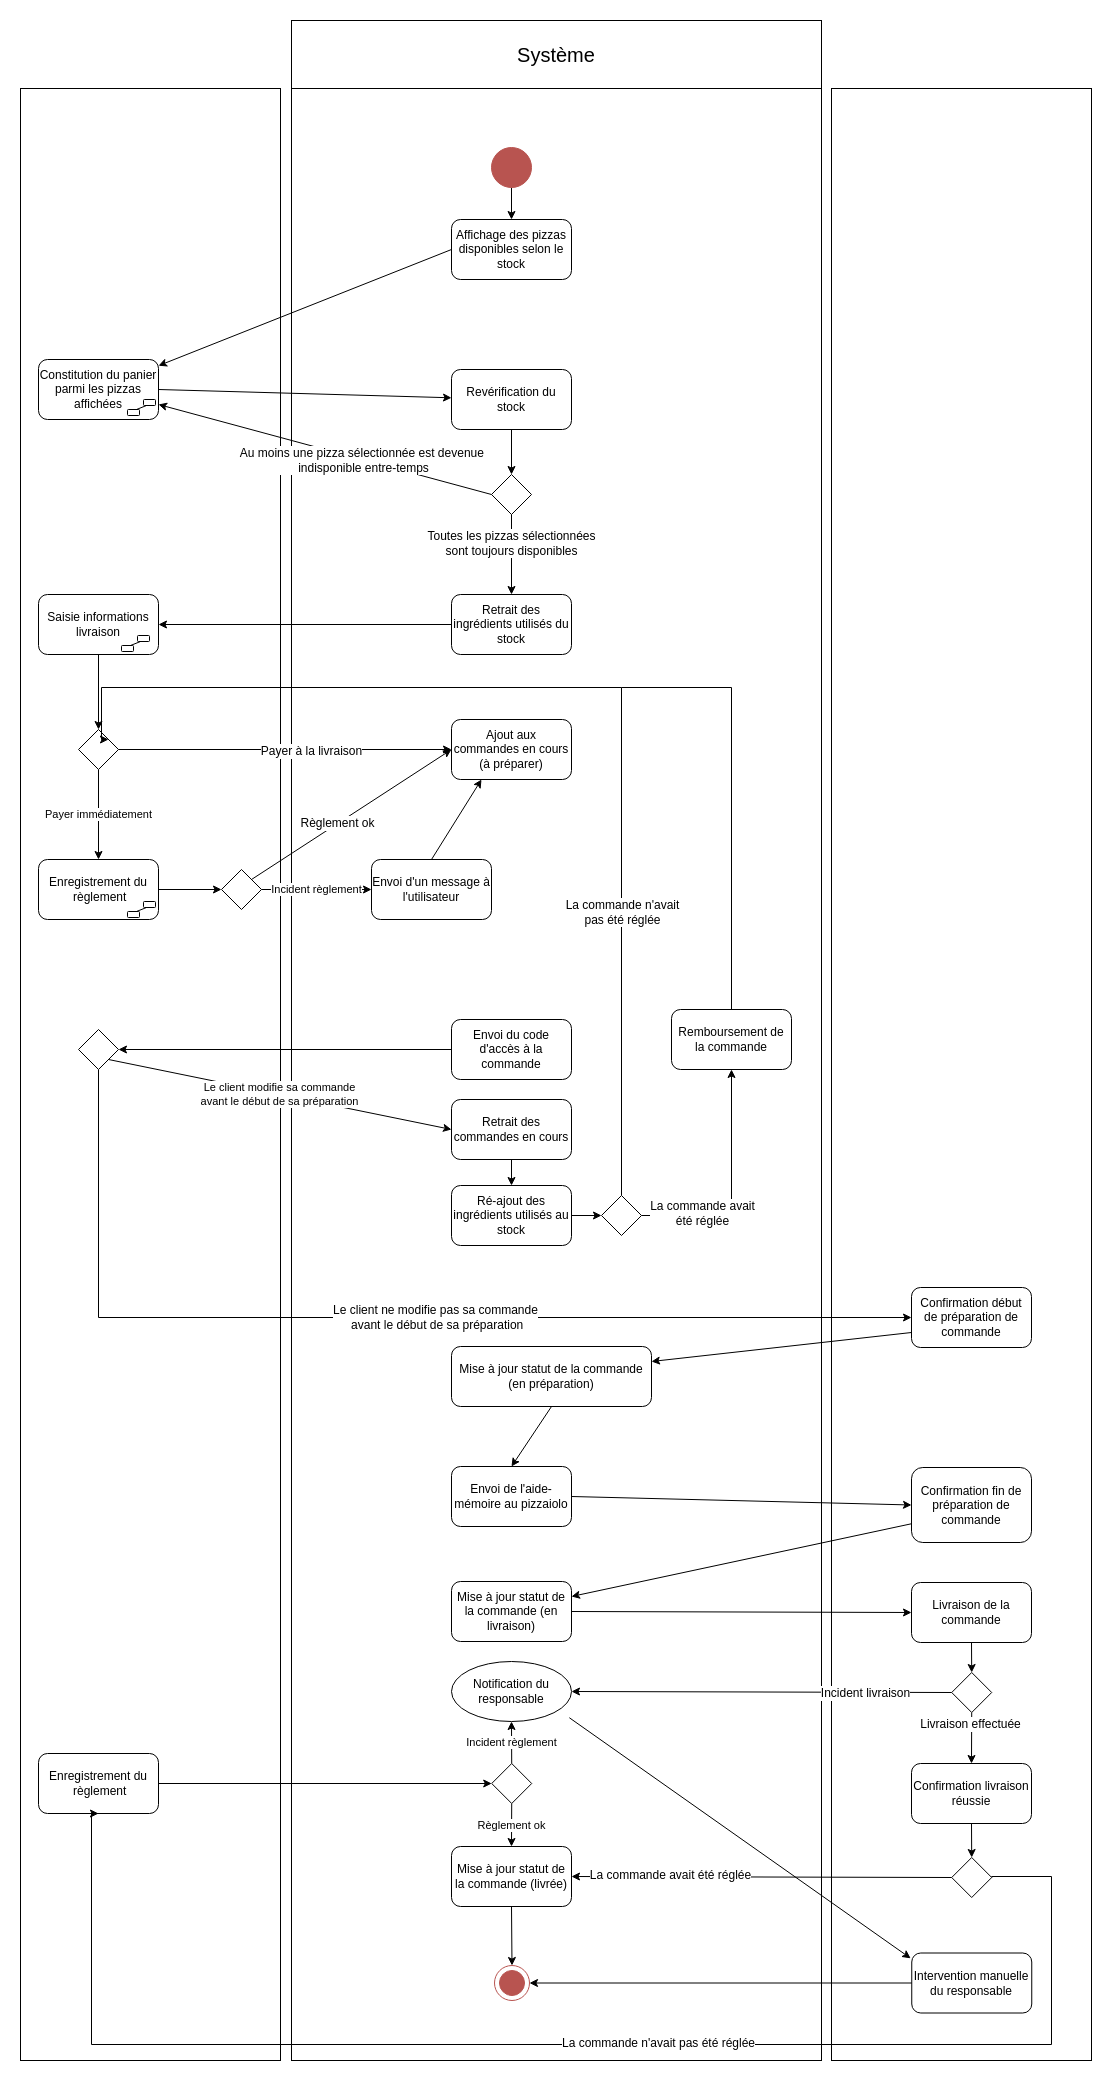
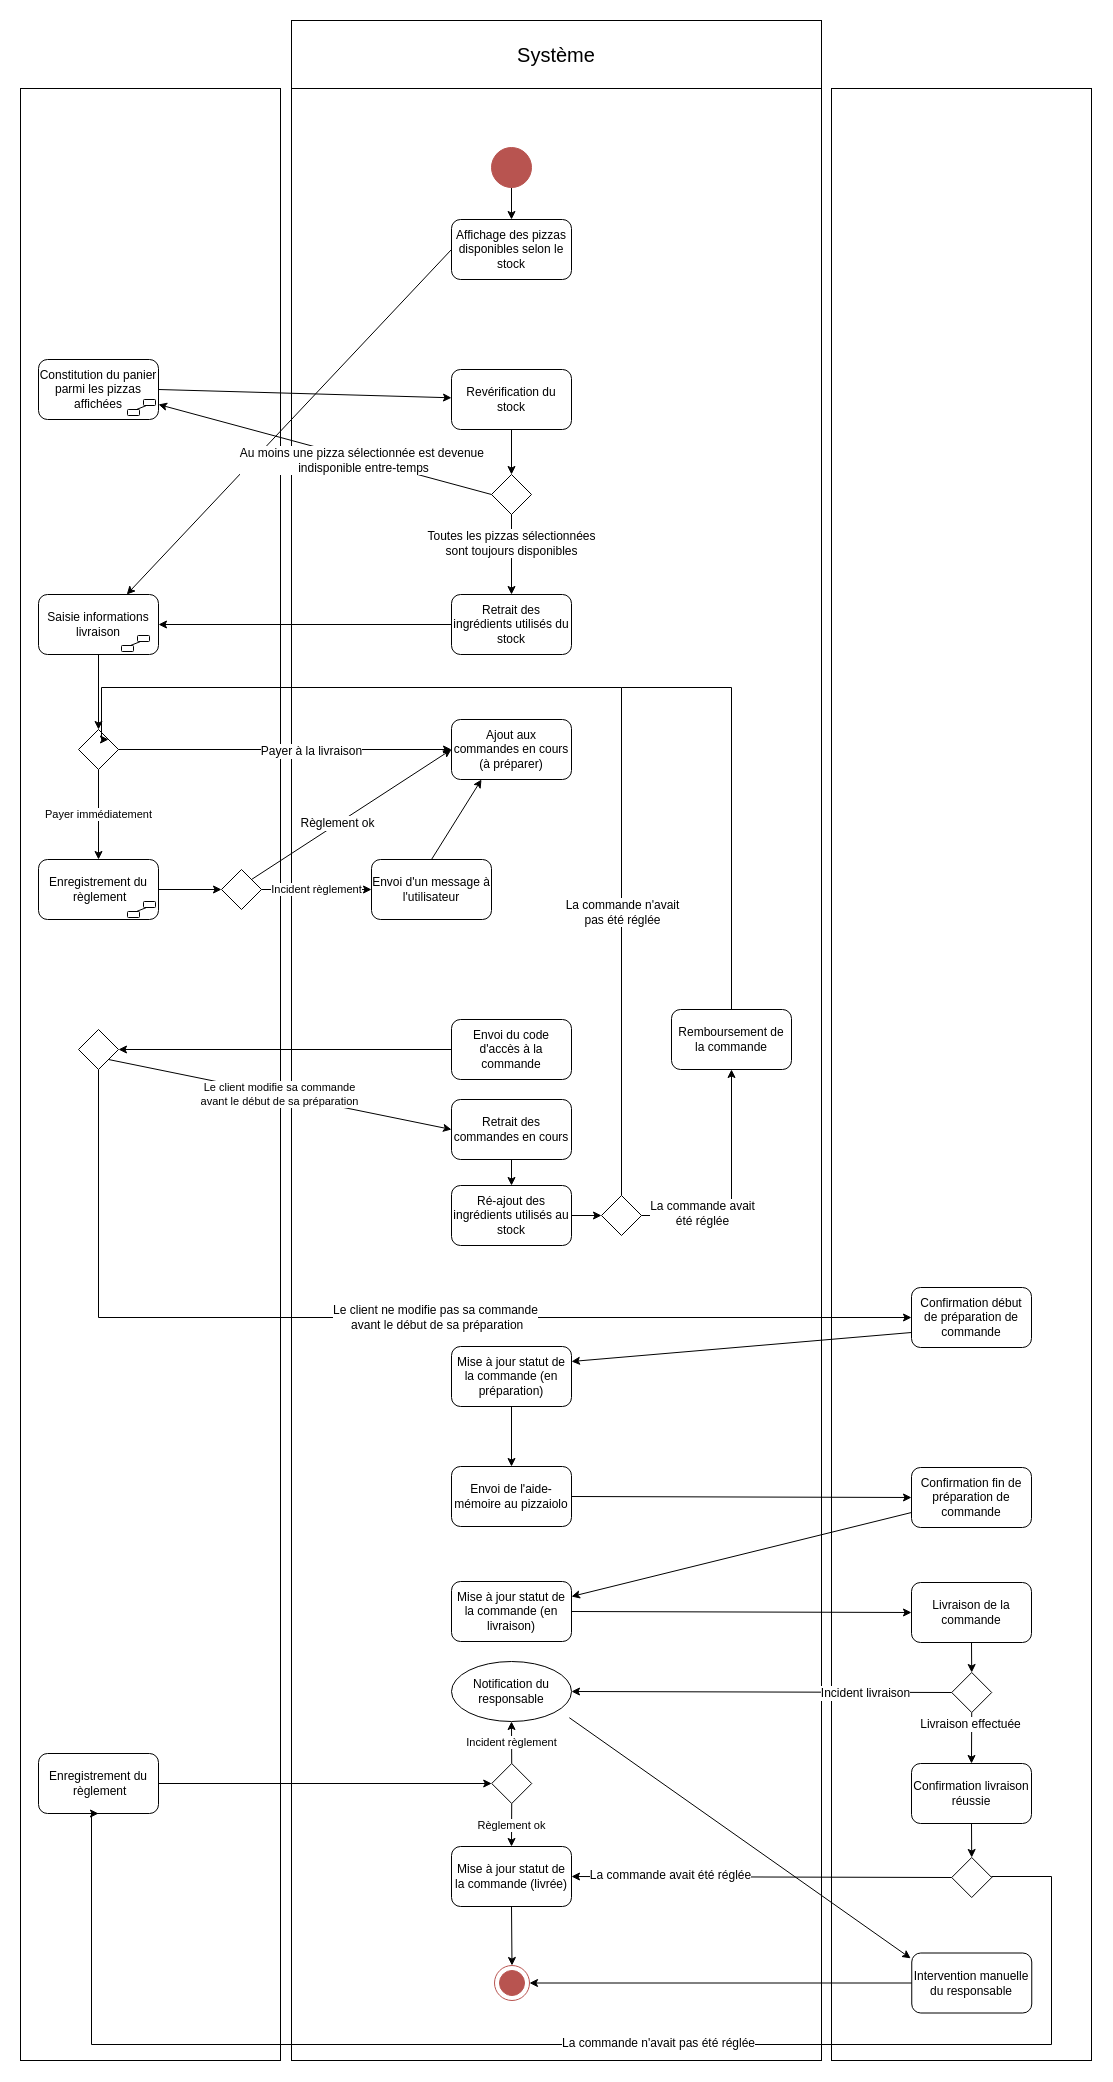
edge "Affichage des pizzas disponibles selon le stock" -> "Constitution du panier parmi les pizzas affichées": now "Affichage des pizzas disponibles selon le stock" -> "Saisie informations livraison"
node "Mise à jour statut de la commande (en préparation)": size 200x60 -> 120x60
node "Confirmation fin de préparation de commande": size 120x75 -> 120x60
